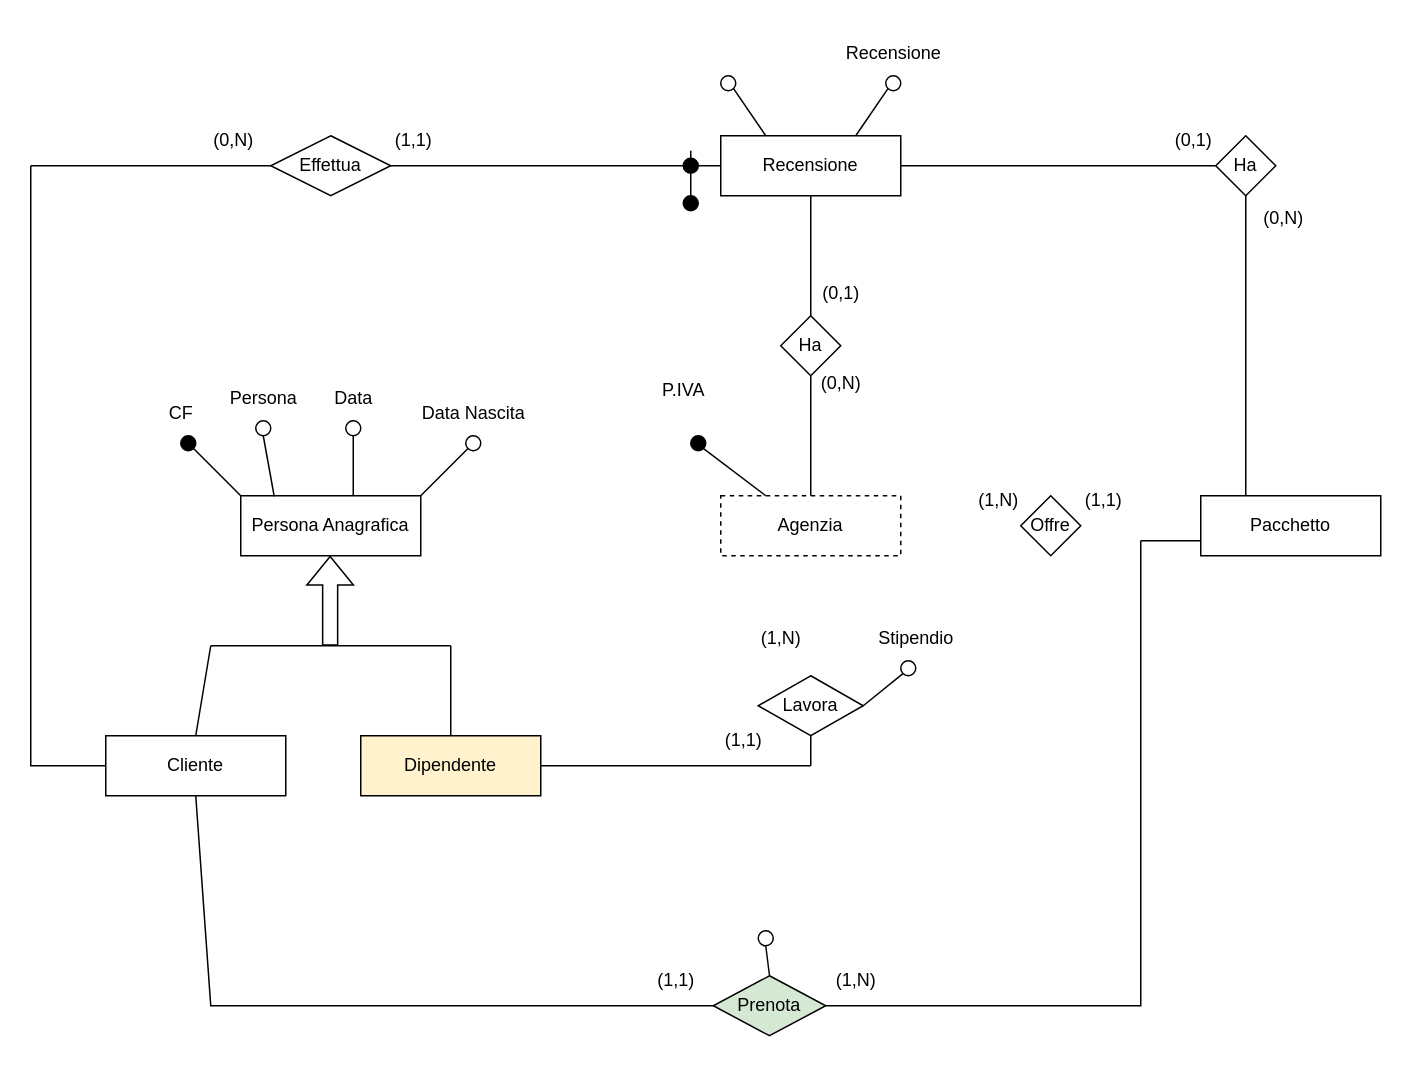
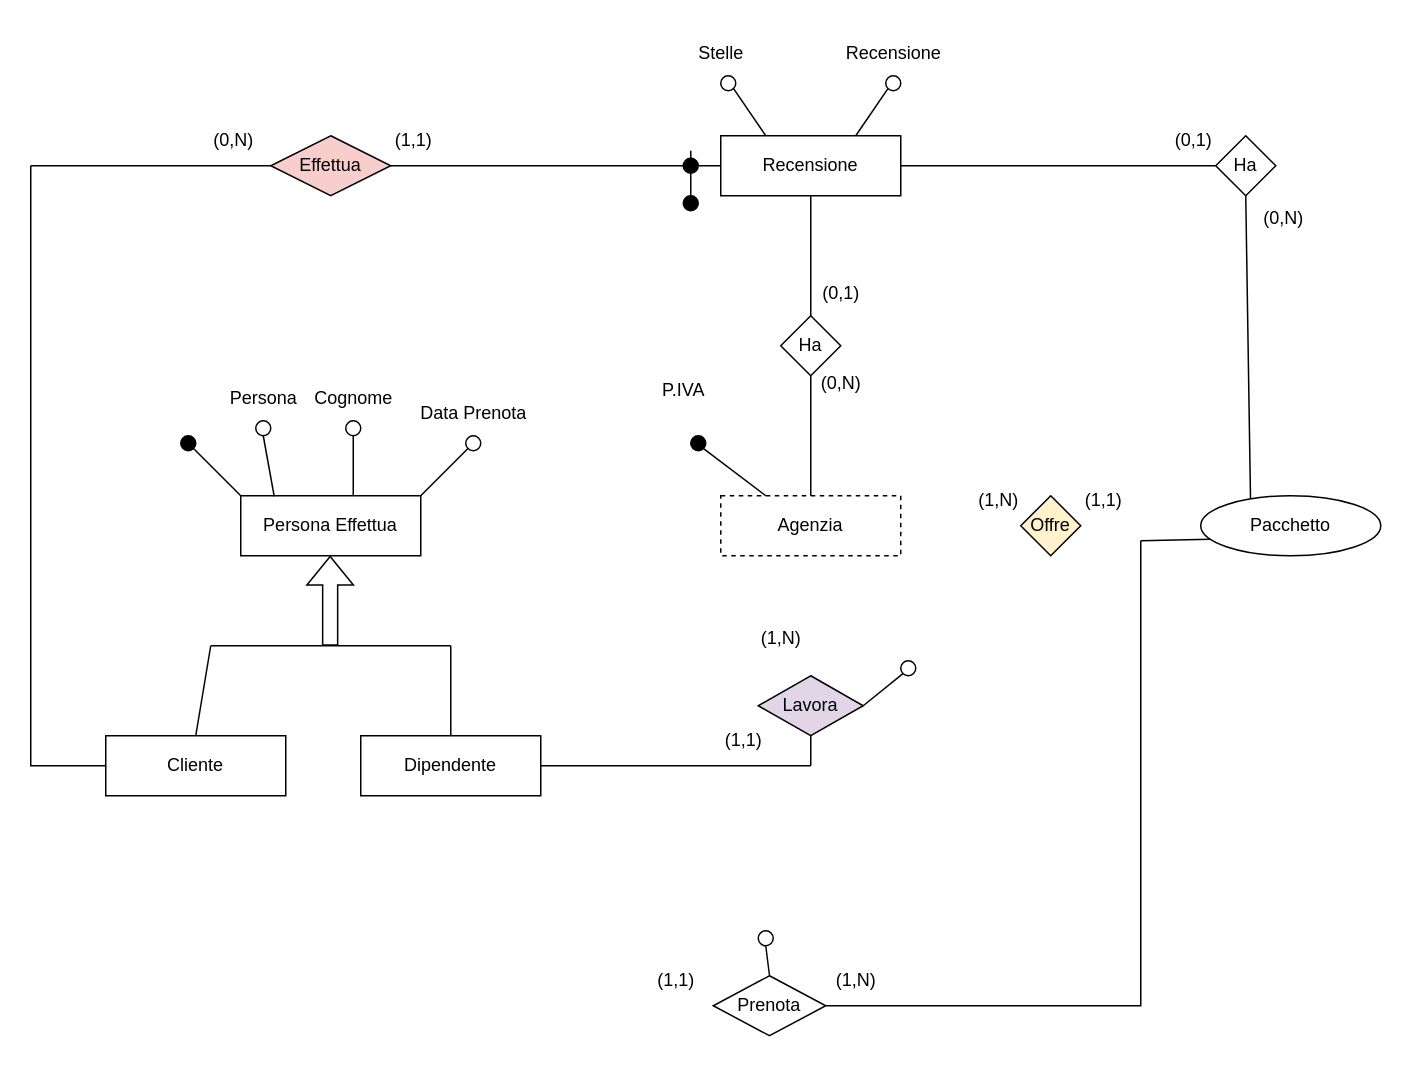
node "Stelle": added
node "Effettua": fillcolor #ffffff -> #f8cecc
node "Data": label "Data" -> "Cognome"
node "CF": removed
node "Data Nascita": label "Data Nascita" -> "Data Prenota"
node "Persona Anagrafica": label "Persona Anagrafica" -> "Persona Effettua"
node "Offre": fillcolor #ffffff -> #fff2cc
node "Pacchetto": shape rectangle -> ellipse
node "Stipendio": removed
node "Lavora": fillcolor #ffffff -> #e1d5e7
node "Dipendente": fillcolor #fff2cc -> #ffffff
edge "Cliente" -- "Prenota": removed
node "Prenota": fillcolor #d5e8d4 -> #ffffff
